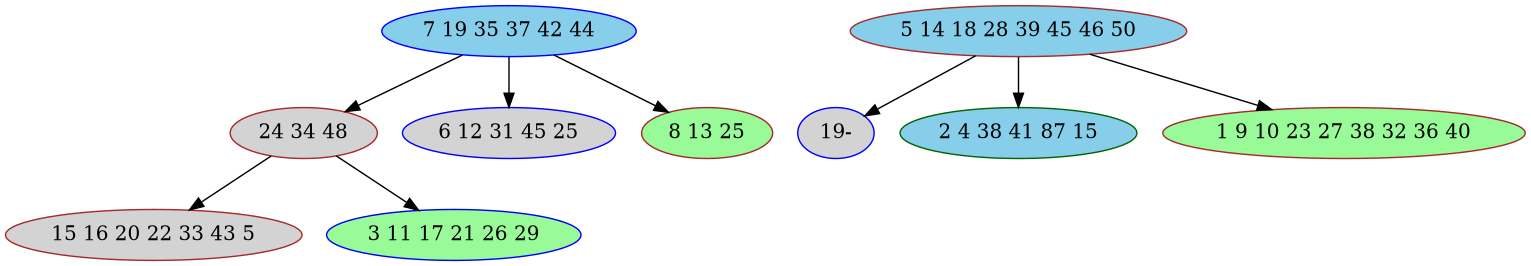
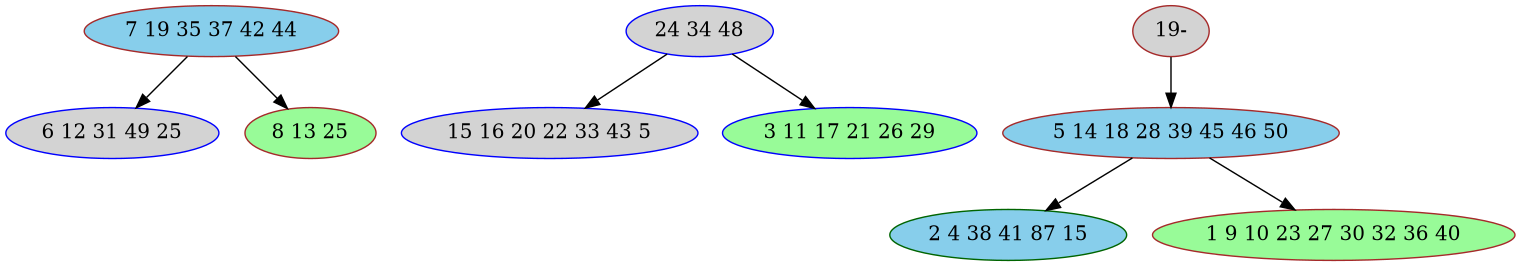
node "7 19 35 37 42 44": color blue -> brown
edge "7 19 35 37 42 44" -> "24 34 48": removed
edge "5 14 18 28 39 45 46 50" -> "19-": reversed
node "24 34 48": color brown -> blue
node "6 12 31 45 25": label "6 12 31 45 25" -> "6 12 31 49 25"
node "19-": color blue -> brown
node "1 9 10 23 27 38 32 36 40": label "1 9 10 23 27 38 32 36 40" -> "1 9 10 23 27 30 32 36 40"
node "15 16 20 22 33 43 5": color brown -> blue
